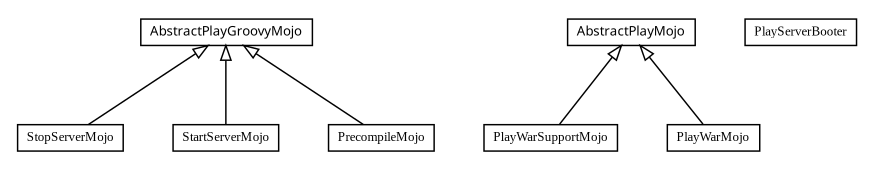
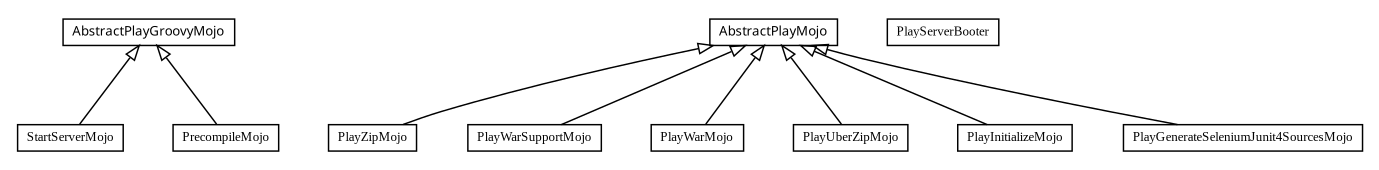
node "StopServerMojo": removed
node "PlayZipMojo": added
node "PlayUberZipMojo": added
node "PlayInitializeMojo": added
node "PlayGenerateSeleniumJunit4SourcesMojo": added
